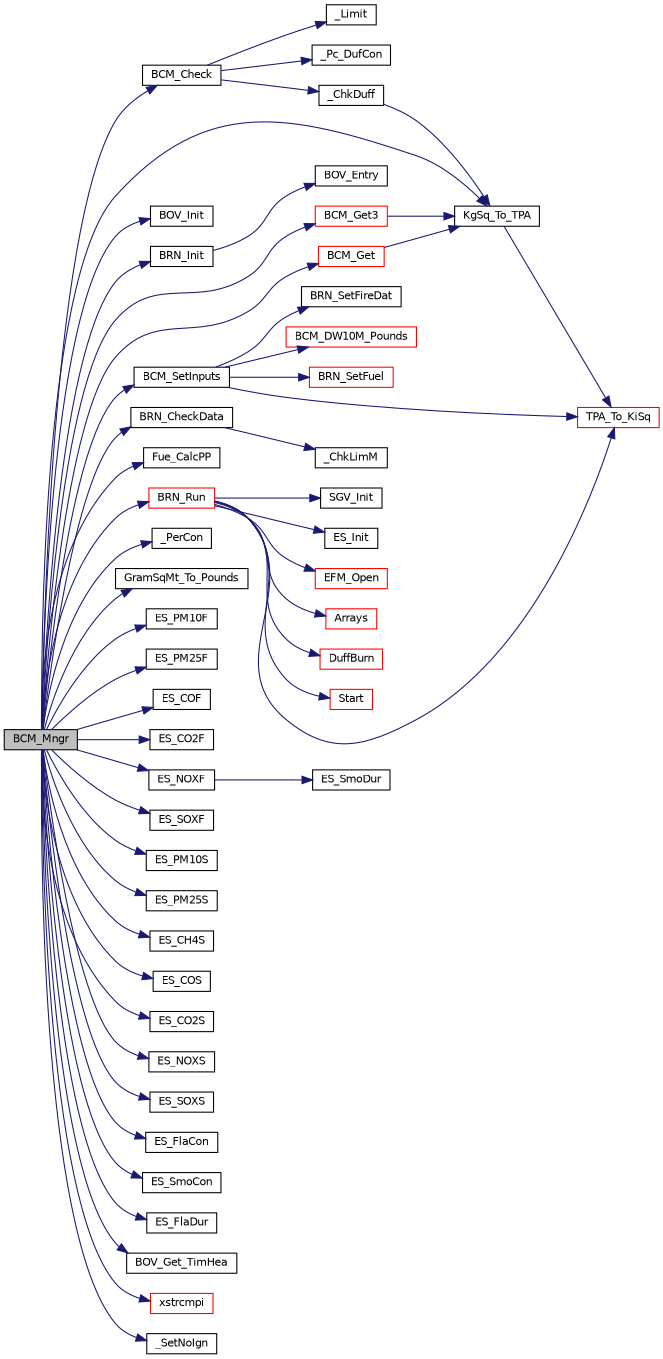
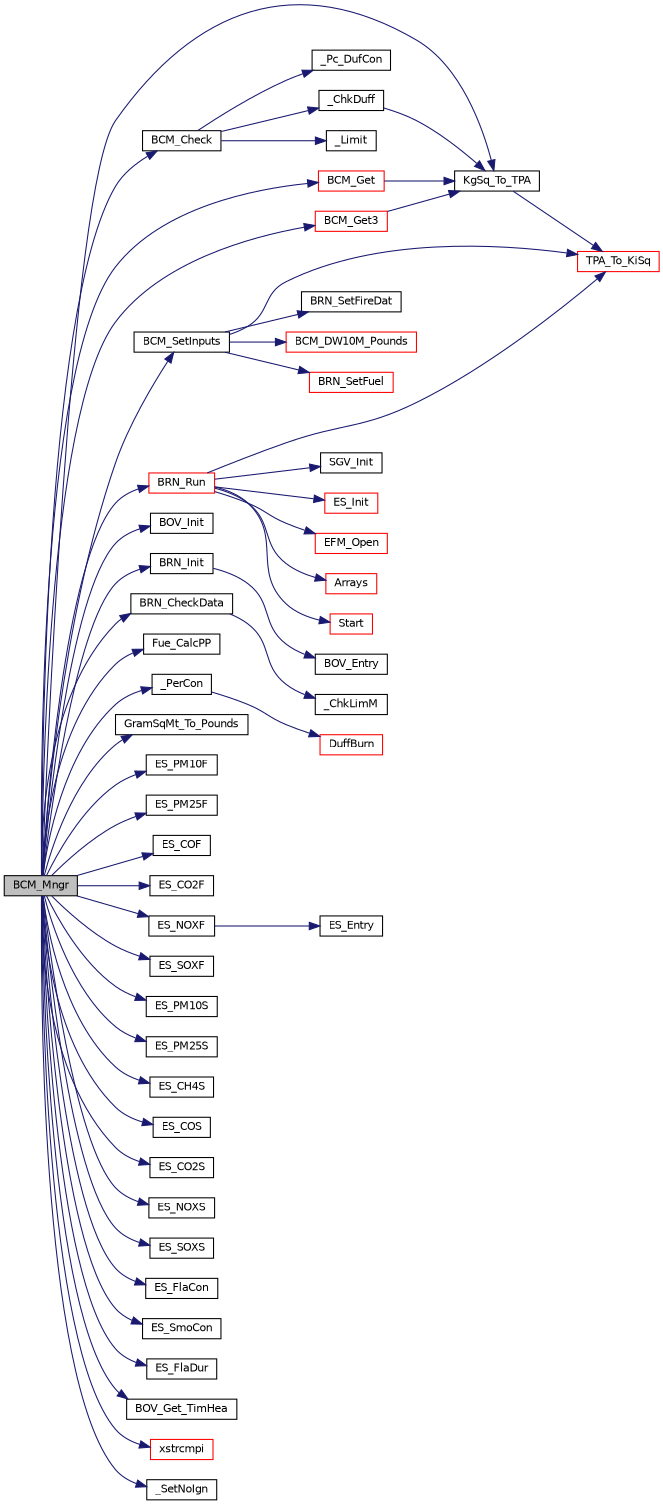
node "ES_Init": color black -> red
edge "BRN_Run" -> "DuffBurn": now "_PerCon" -> "DuffBurn"
node "ES_SmoDur": label "ES_SmoDur" -> "ES_Entry"
